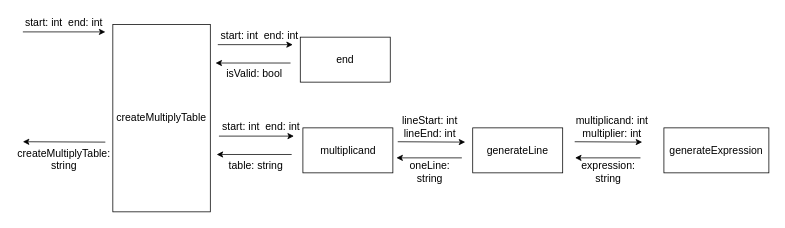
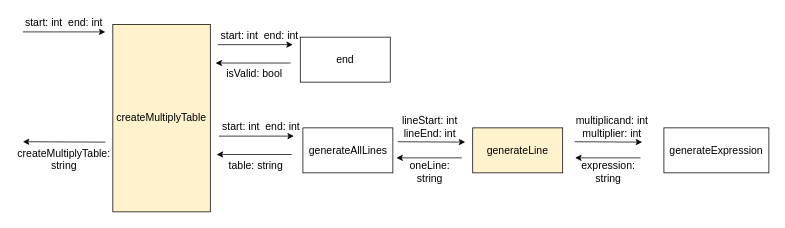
node "createMultiplyTable": fillcolor #ffffff -> #fff2cc
node "multiplicand": label "multiplicand" -> "generateAllLines"
node "generateLine": fillcolor #ffffff -> #fff2cc
